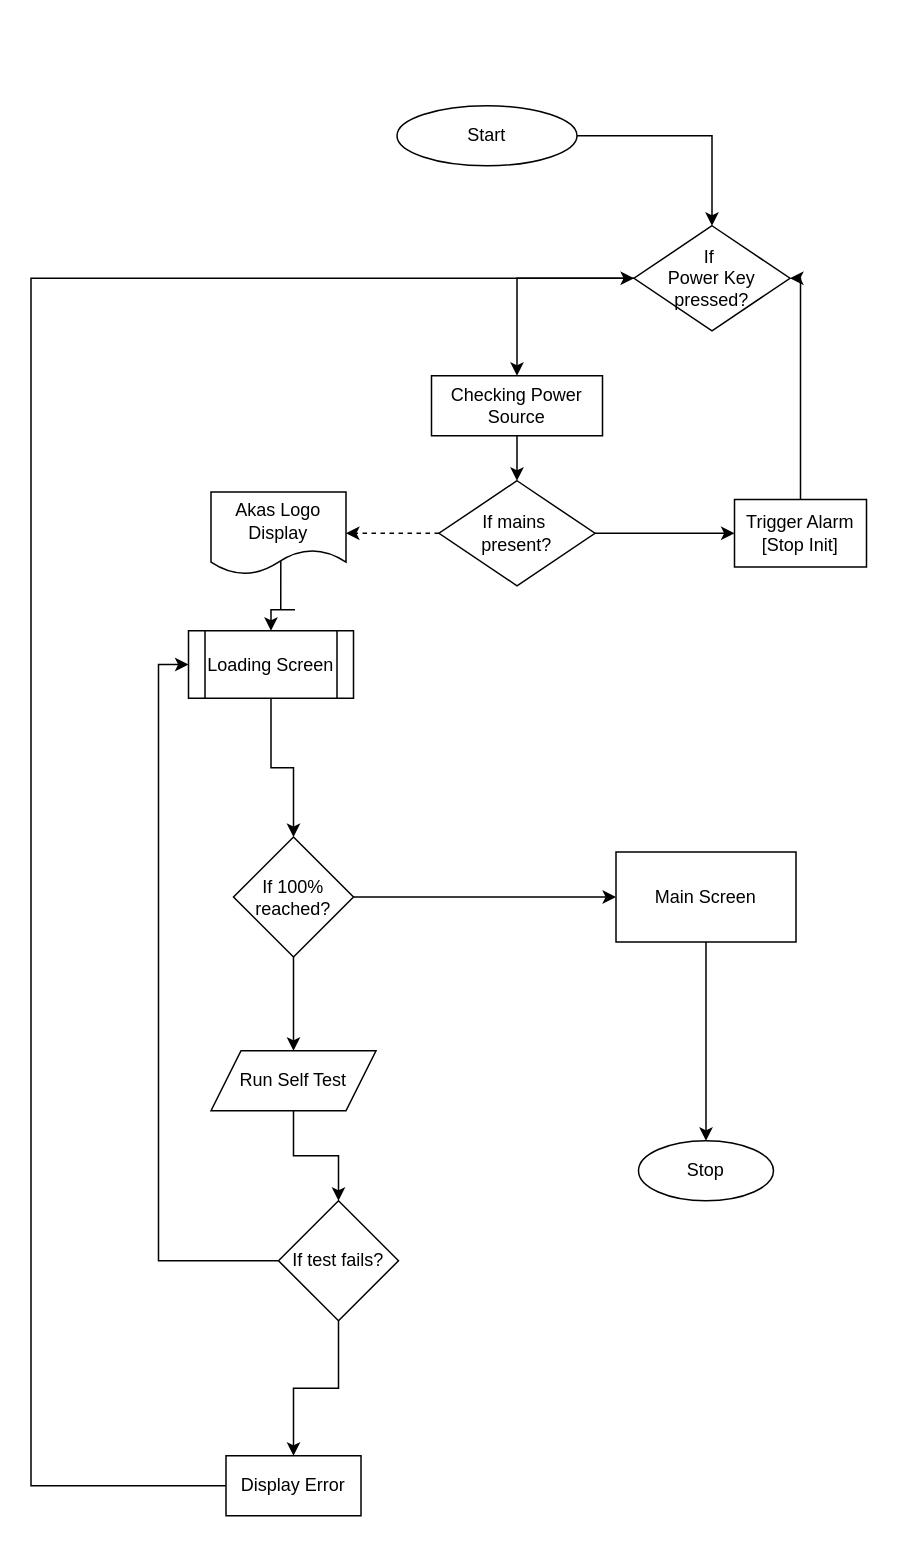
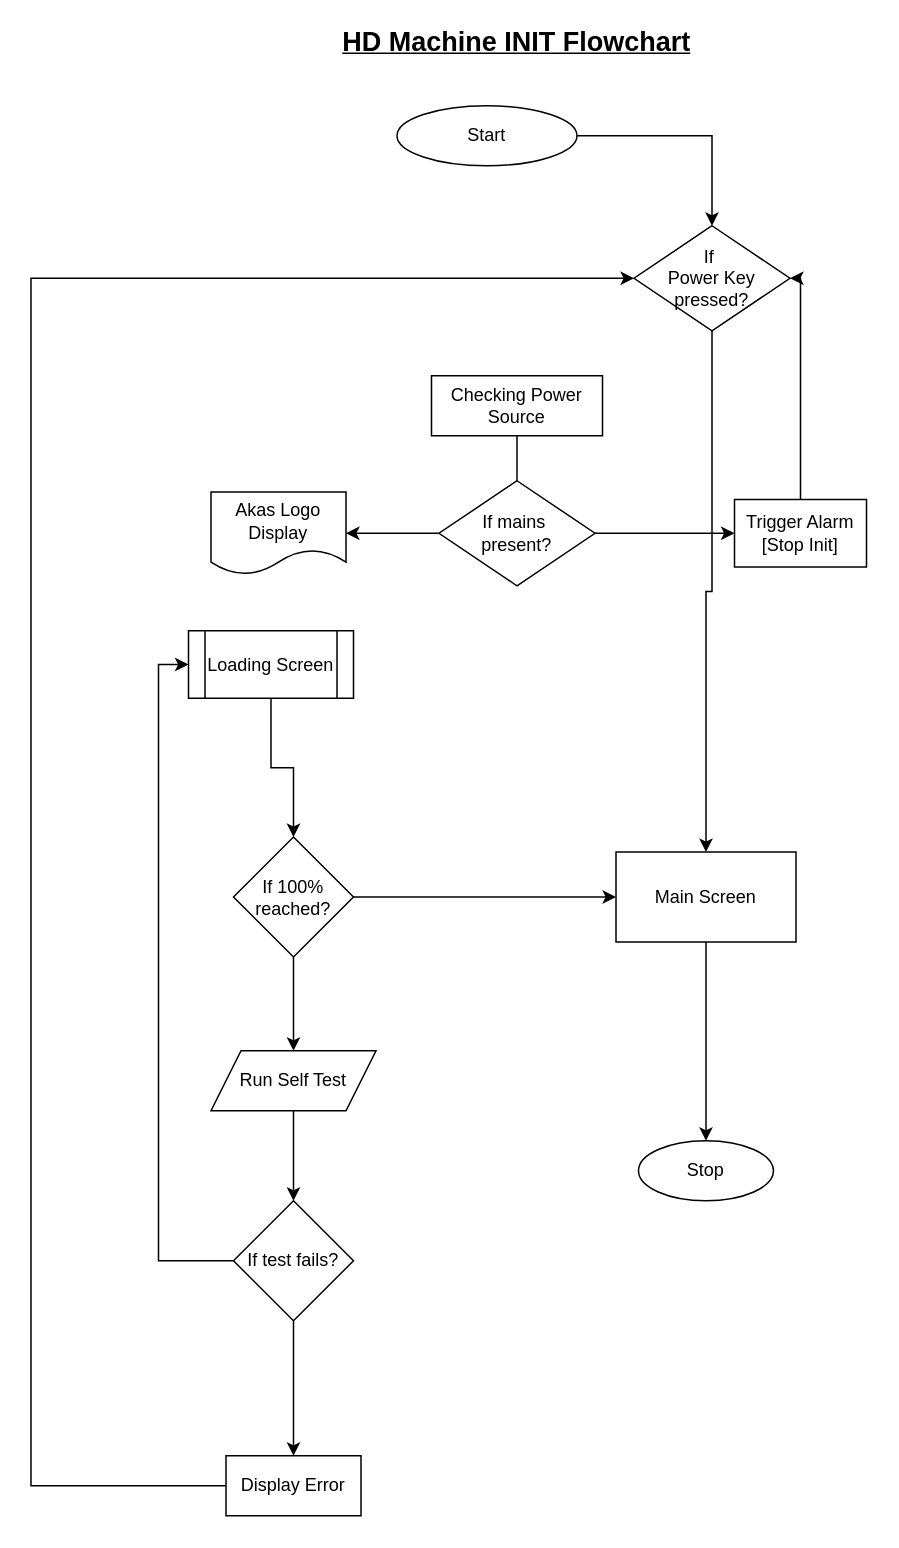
node "HD Machine INIT Flowchart": added
edge "If Power Key pressed?" -> "Checking Power Source": now "If Power Key pressed?" -> "Main Screen"
edge "Checking Power Source" -> "If mains present?": arrowhead classic -> none
edge "If mains present?" -> "Akas Logo Display": style dashed -> solid
edge "Akas Logo Display" -> "Loading Screen": removed
node "If test fails?": moved (338, 1261) -> (293, 1261)
